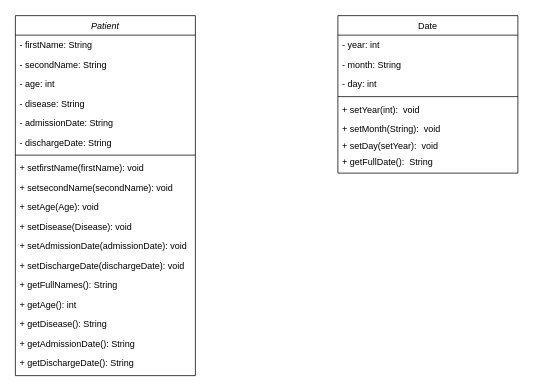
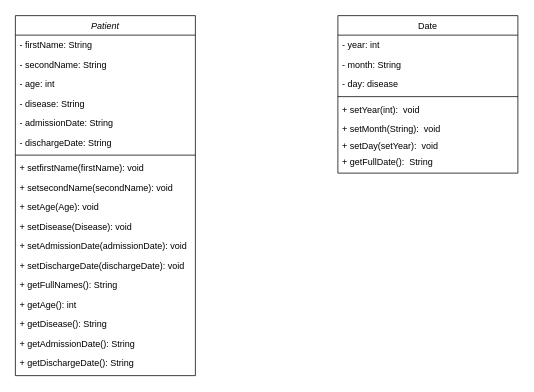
node "- day: int": label "- day: int" -> "- day: disease"
